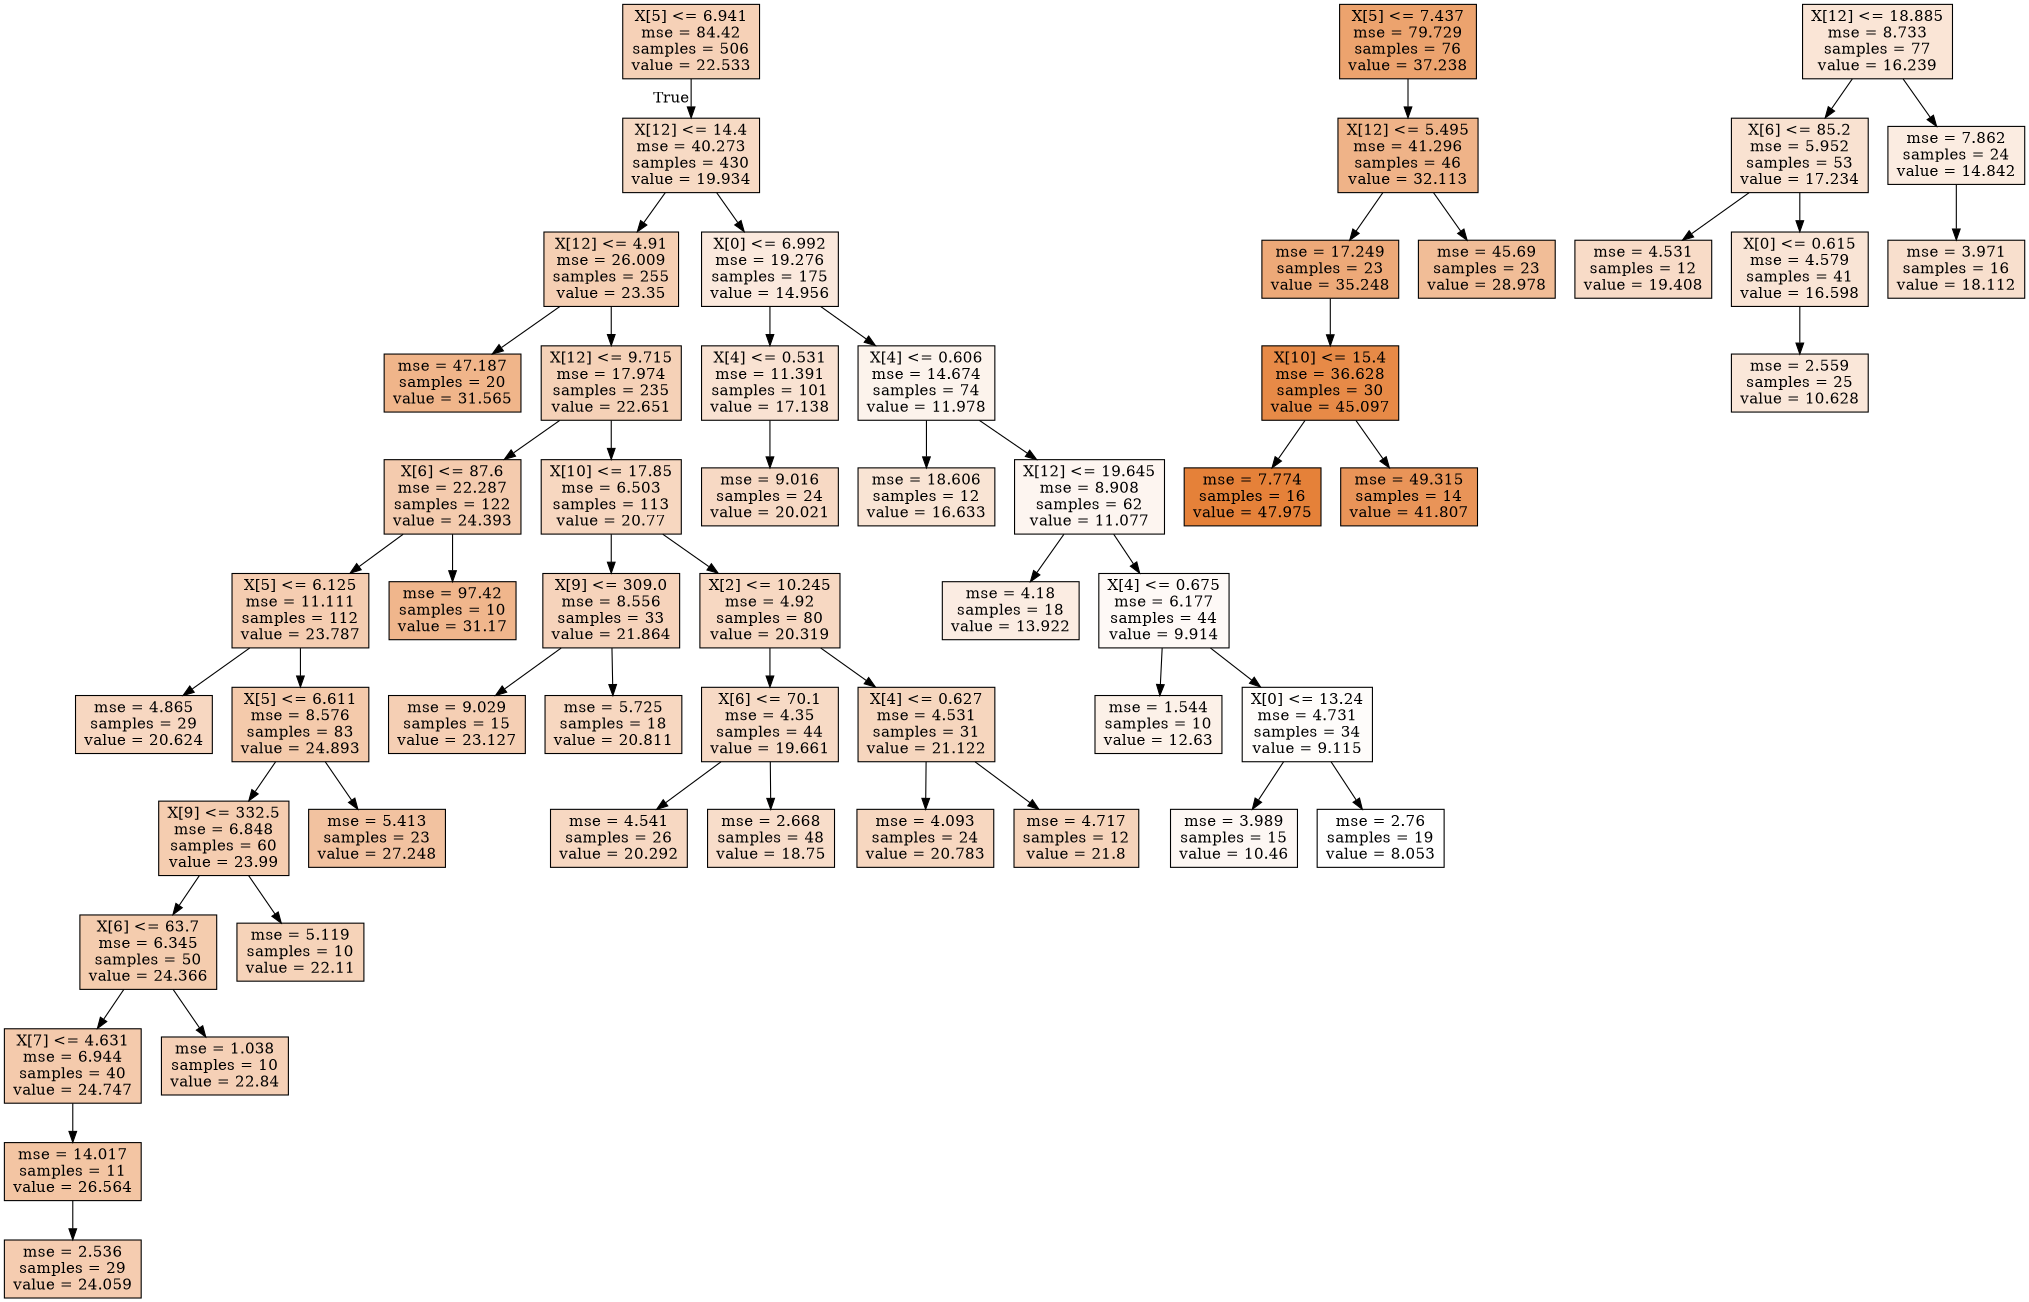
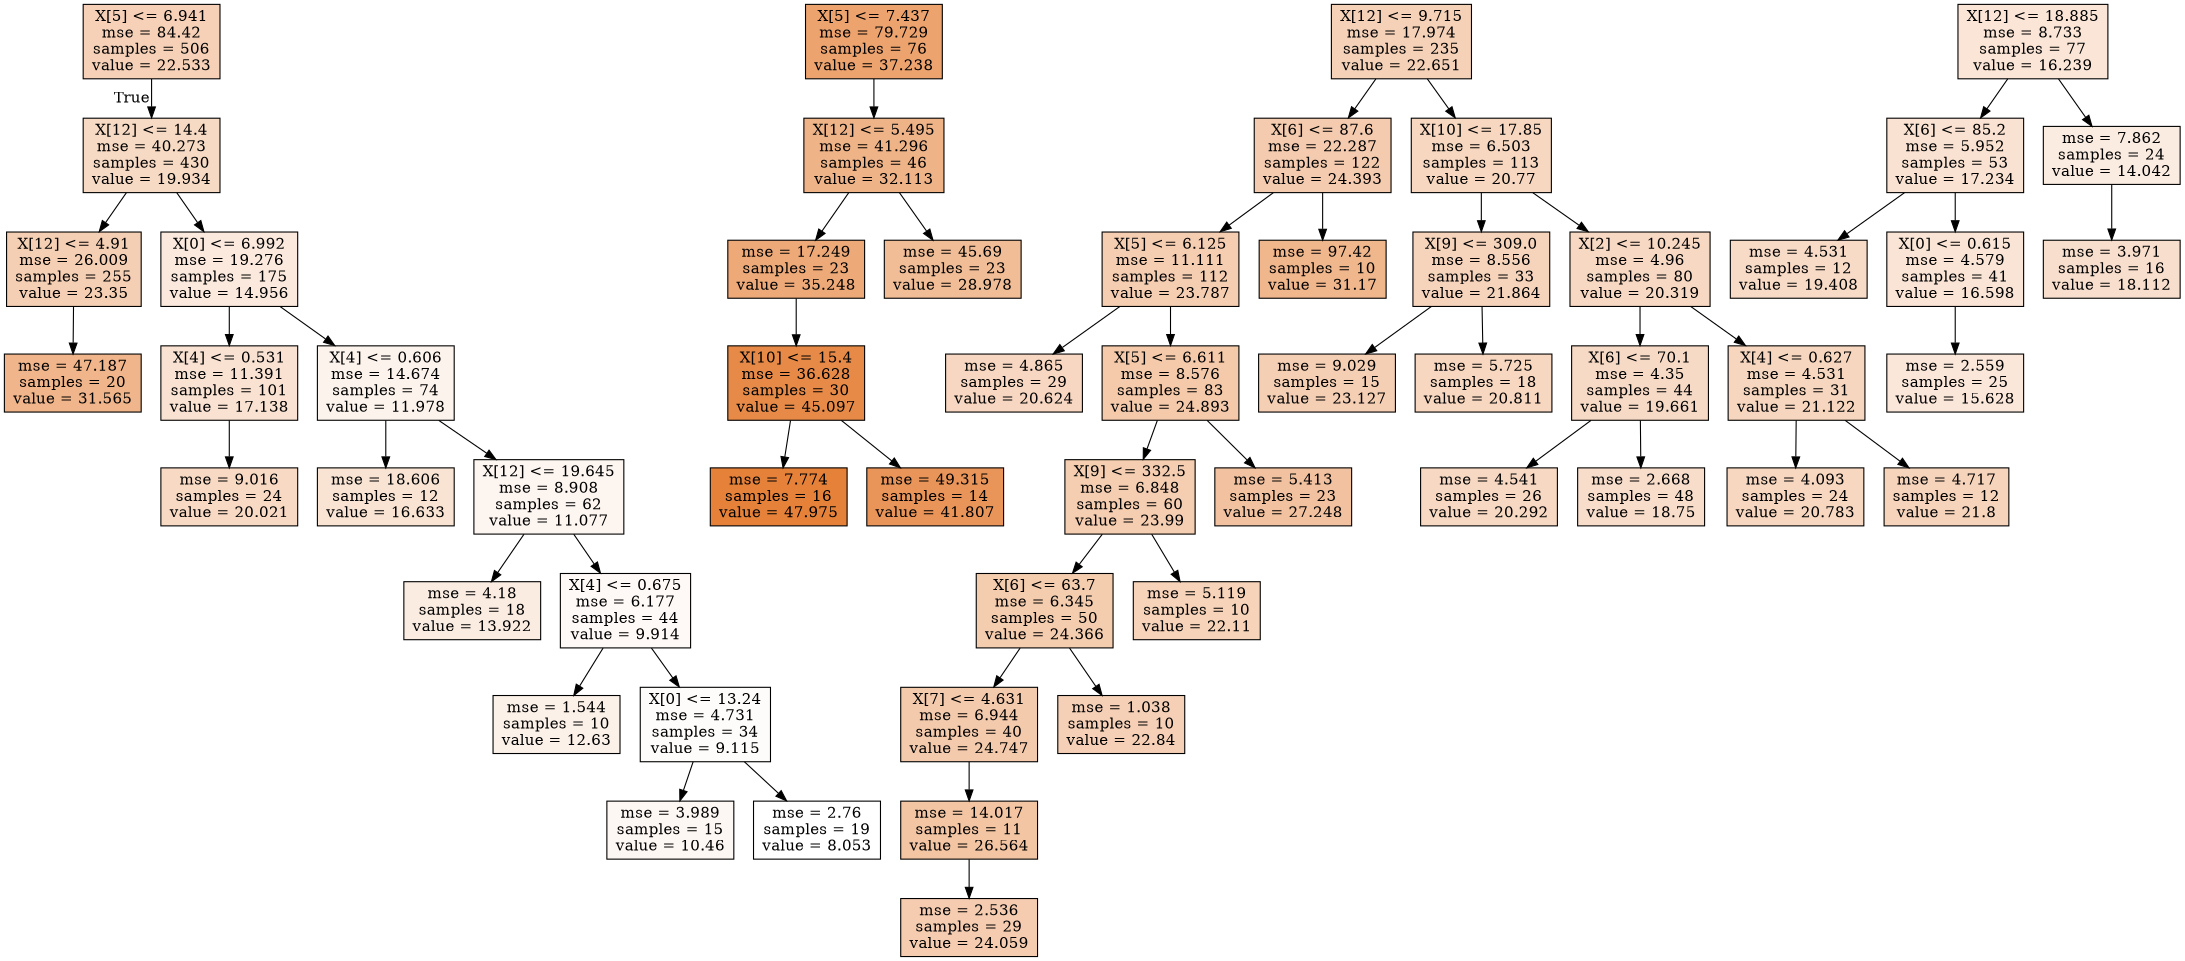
node "mse = 7.862 samples = 24 value = 14.842": label "mse = 7.862 samples = 24 value = 14.842" -> "mse = 7.862 samples = 24 value = 14.042"
edge "X[12] <= 4.91 mse = 26.009 samples = 255 value = 23.35" -> "X[12] <= 9.715 mse = 17.974 samples = 235 value = 22.651": removed
node "mse = 2.559 samples = 25 value = 10.628": label "mse = 2.559 samples = 25 value = 10.628" -> "mse = 2.559 samples = 25 value = 15.628"
node "X[2] <= 10.245 mse = 4.92 samples = 80 value = 20.319": label "X[2] <= 10.245 mse = 4.92 samples = 80 value = 20.319" -> "X[2] <= 10.245 mse = 4.96 samples = 80 value = 20.319"
